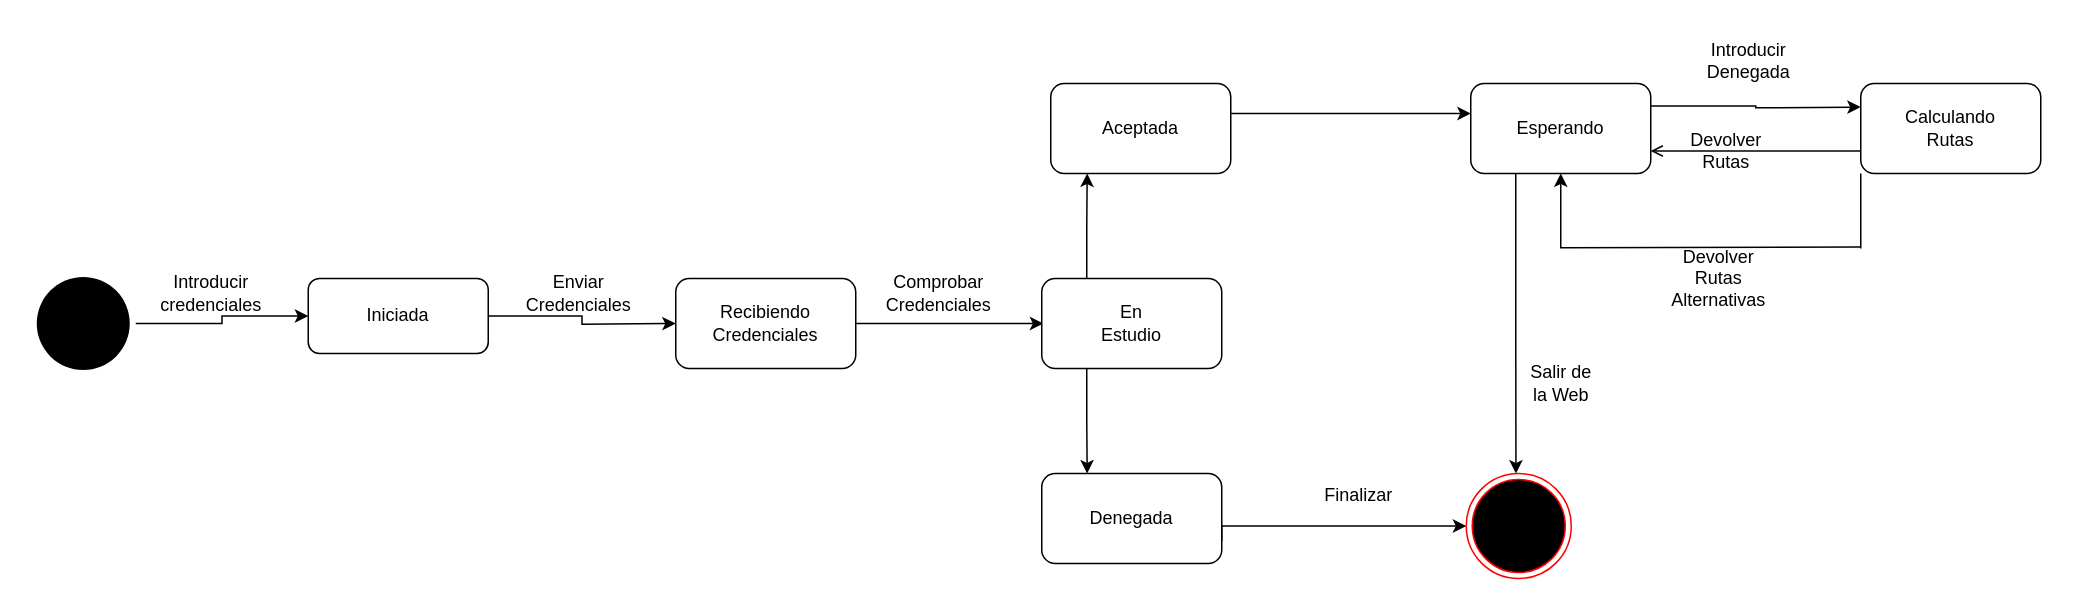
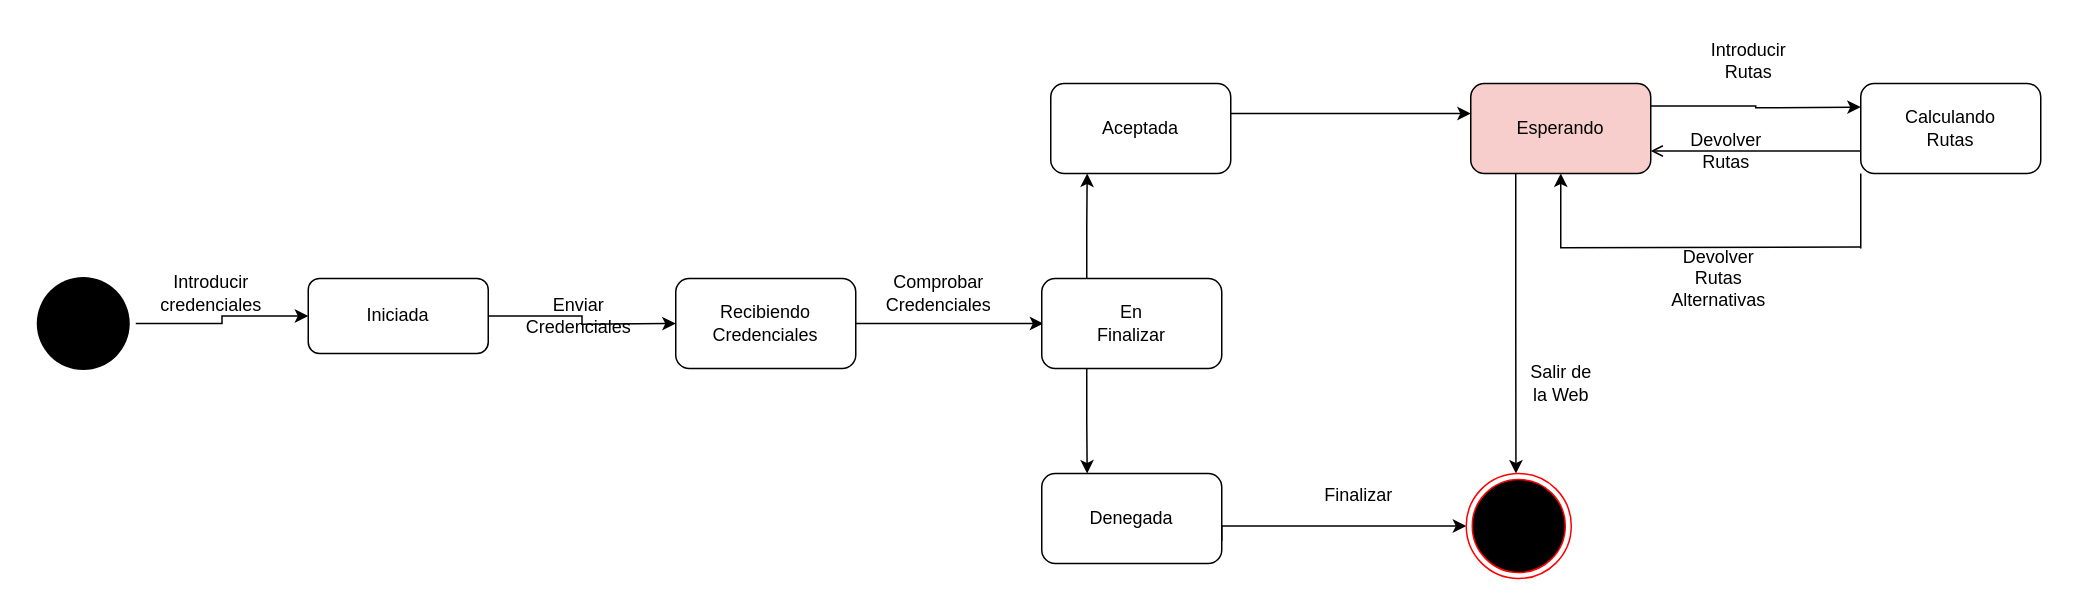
node "Introducir Denegada": label "Introducir Denegada" -> "Introducir Rutas"
node "Esperando": fillcolor #ffffff -> #f8cecc
node "Enviar Credenciales": moved (578, 293) -> (578, 316)
node "En Estudio": label "En Estudio" -> "En Finalizar"
